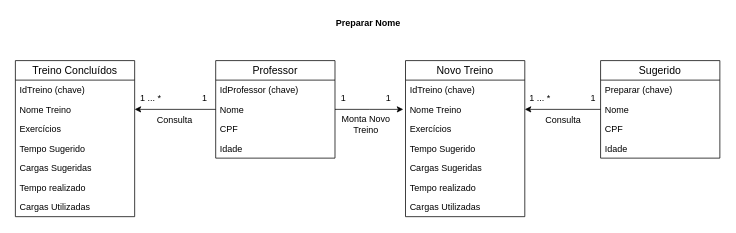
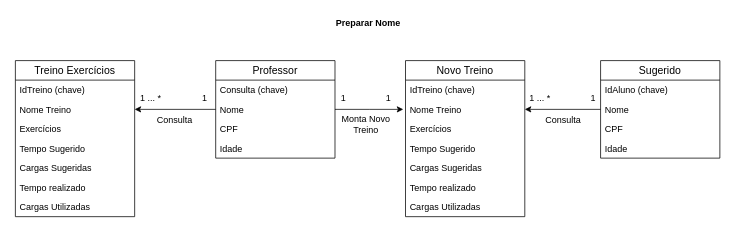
node "Treino Concluídos": label "Treino Concluídos" -> "Treino Exercícios"
node "IdProfessor (chave)": label "IdProfessor (chave)" -> "Consulta (chave)"
node "Preparar (chave)": label "Preparar (chave)" -> "IdAluno (chave)"
